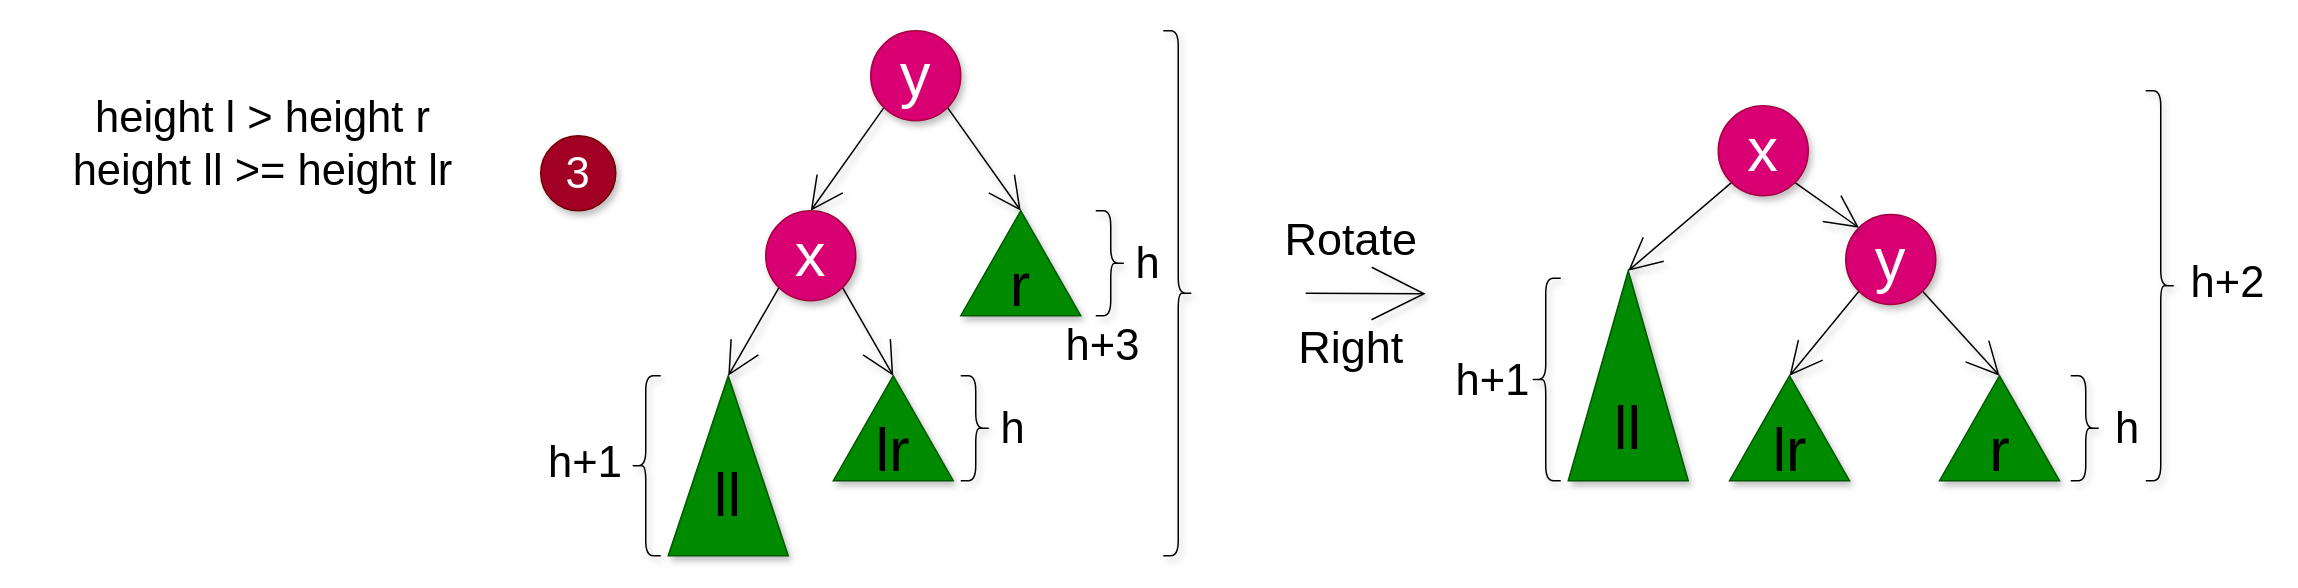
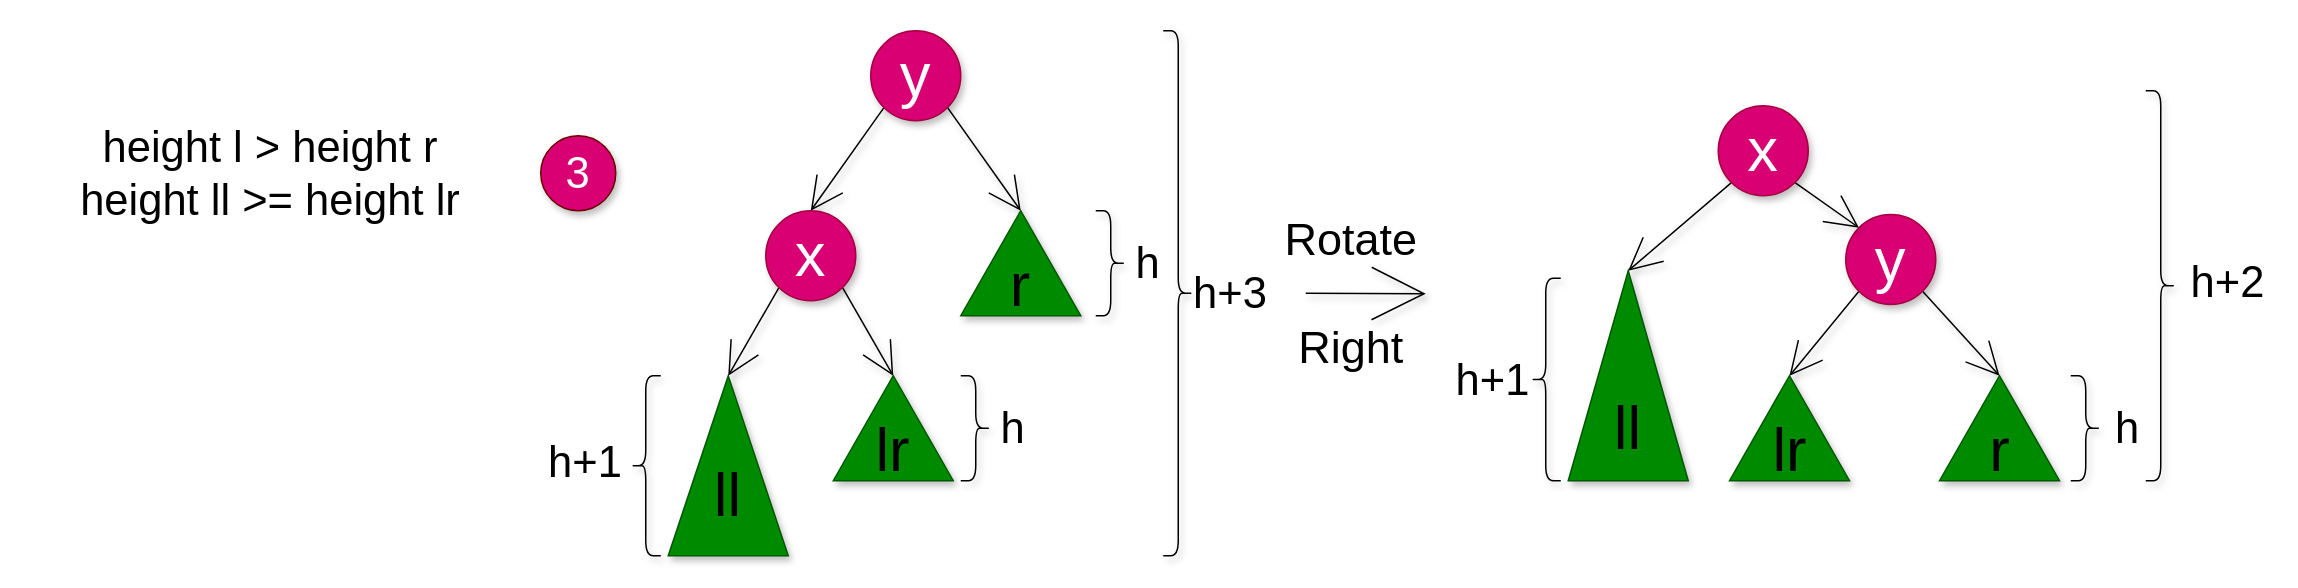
node "height l > height r height ll >= height lr": moved (263, 143) -> (271, 173)
node "3": fillcolor #a20025 -> #d80073
node "h+3": moved (1103, 346) -> (1231, 293)
